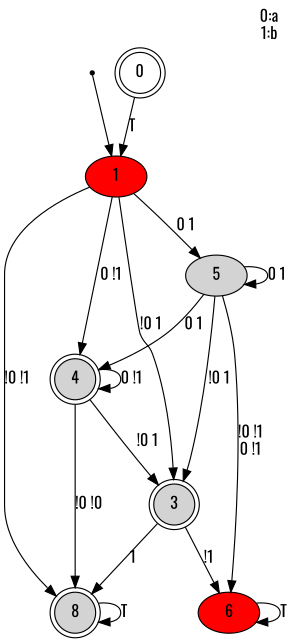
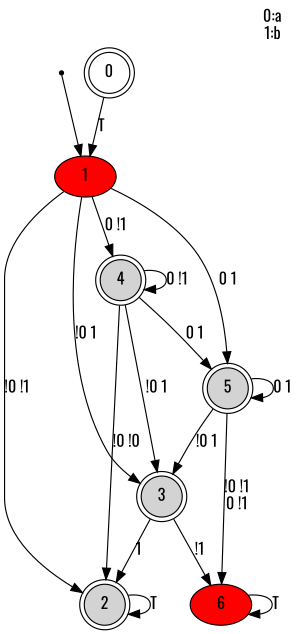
node "5": shape ellipse -> doublecircle
edge "5" -> "4": reversed
node "8": label "8" -> "2"
